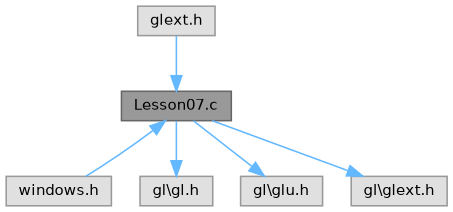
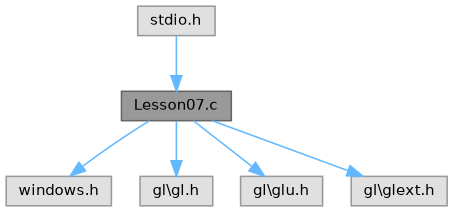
node "glext.h": label "glext.h" -> "stdio.h"
edge "windows.h" -> "Lesson07.c": reversed
